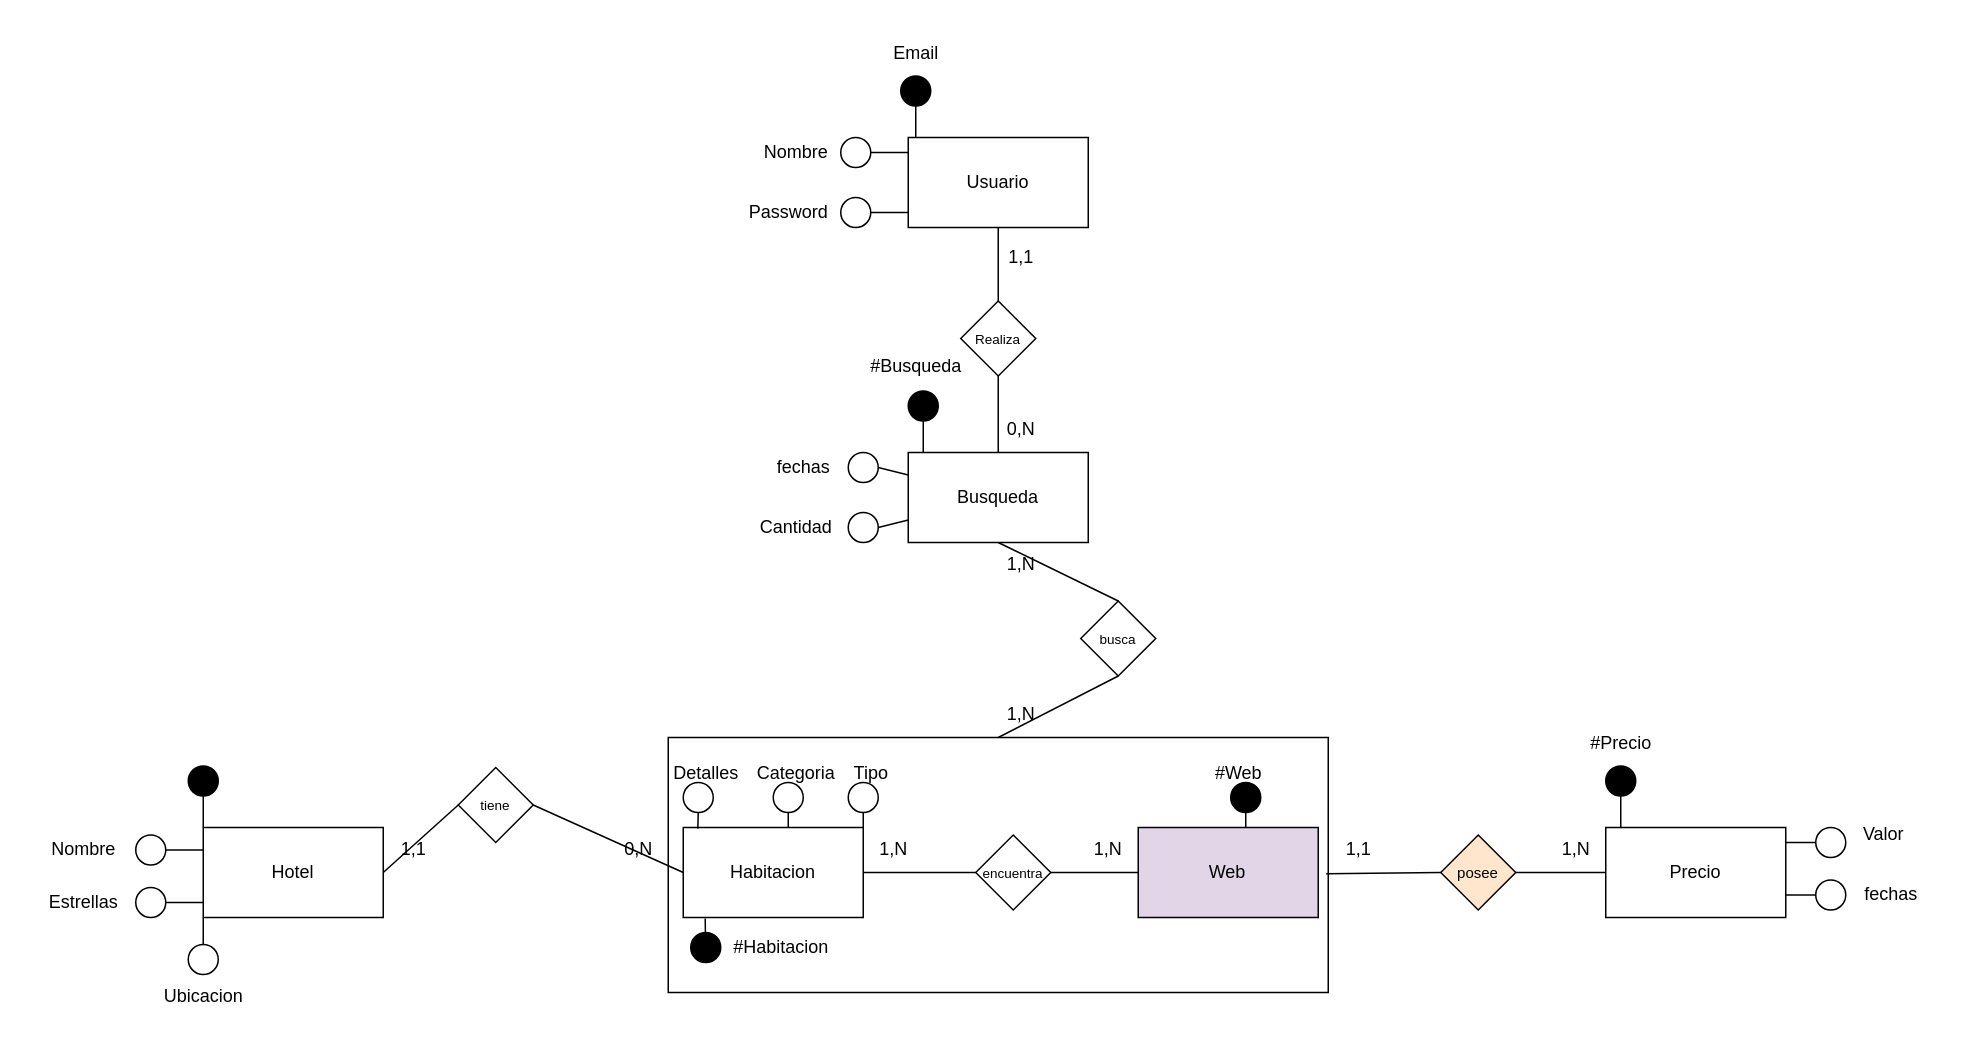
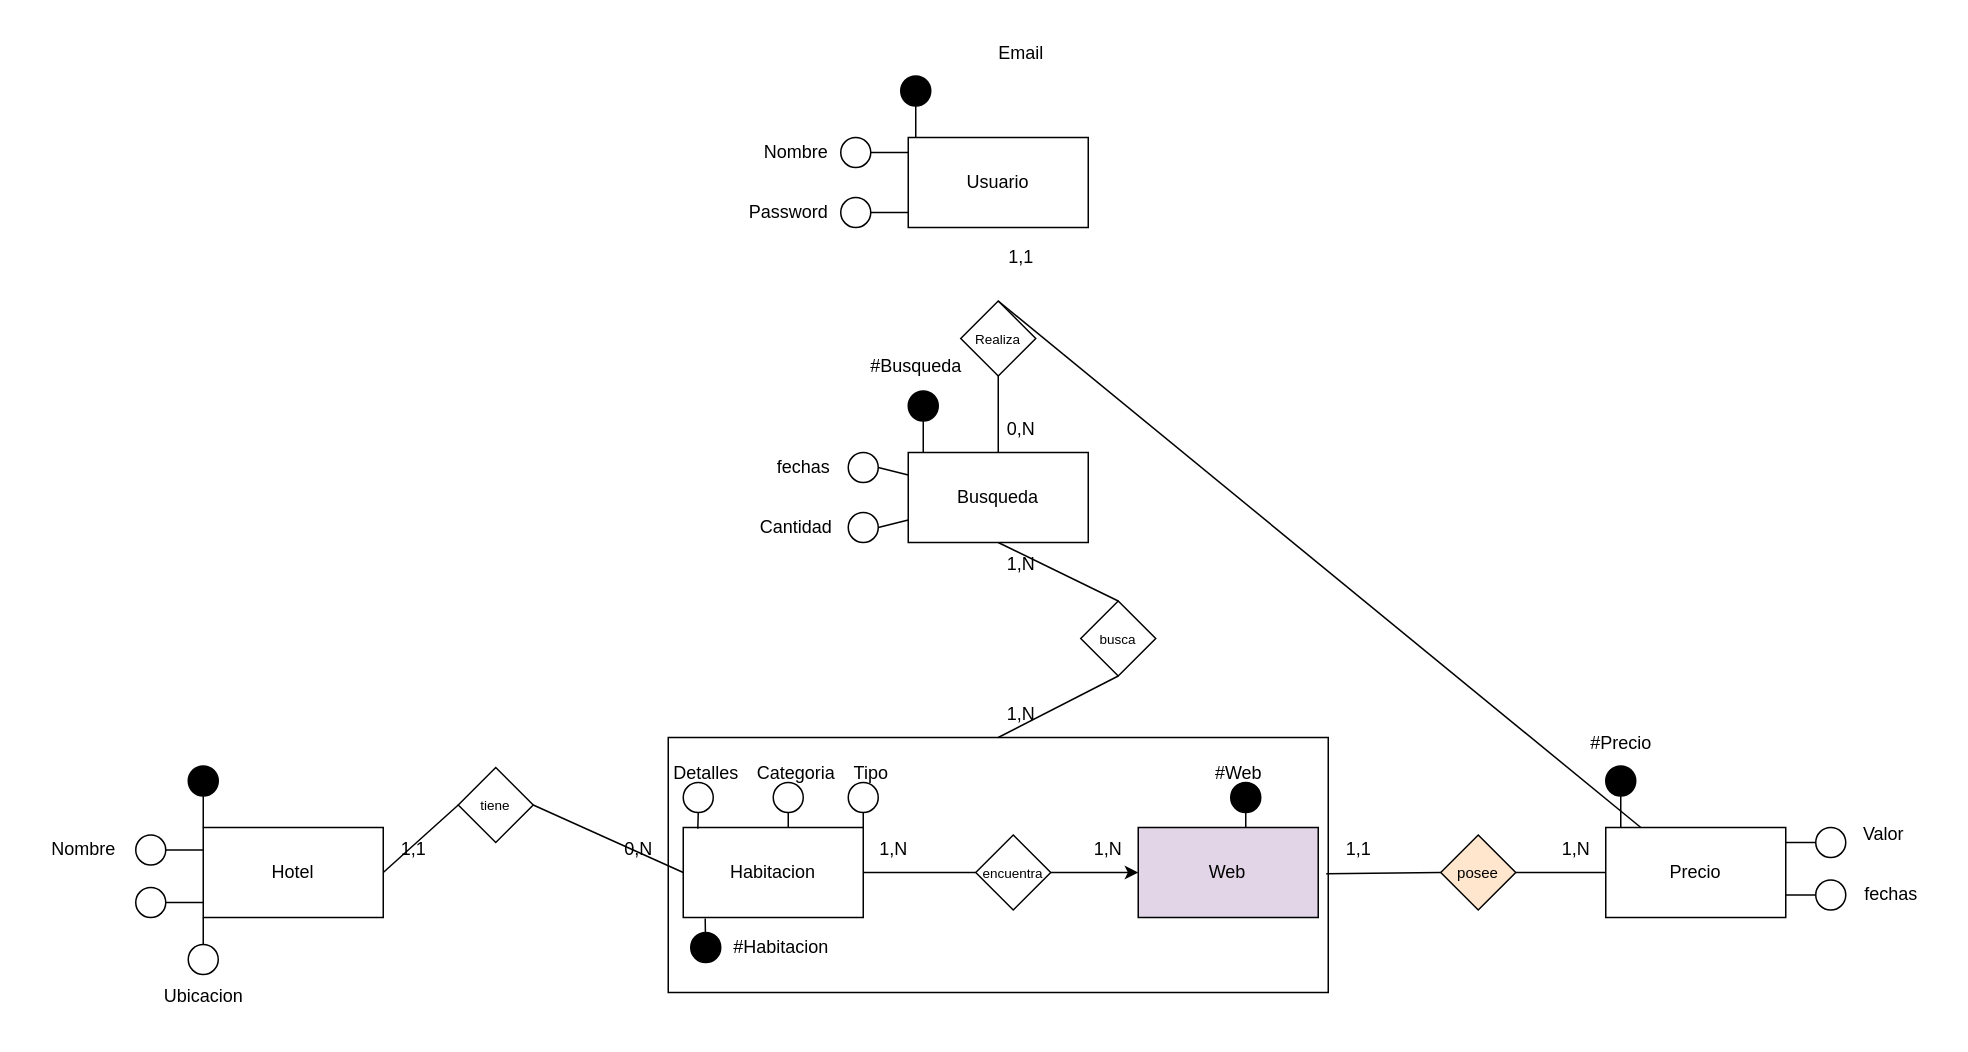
node "Email": moved (916, 53) -> (1021, 53)
edge "Usuario" -- "Realiza": now "Precio" -- "Realiza"
edge "encuentra" -- "Web": arrowhead none -> classic
node "Estrellas": removed
